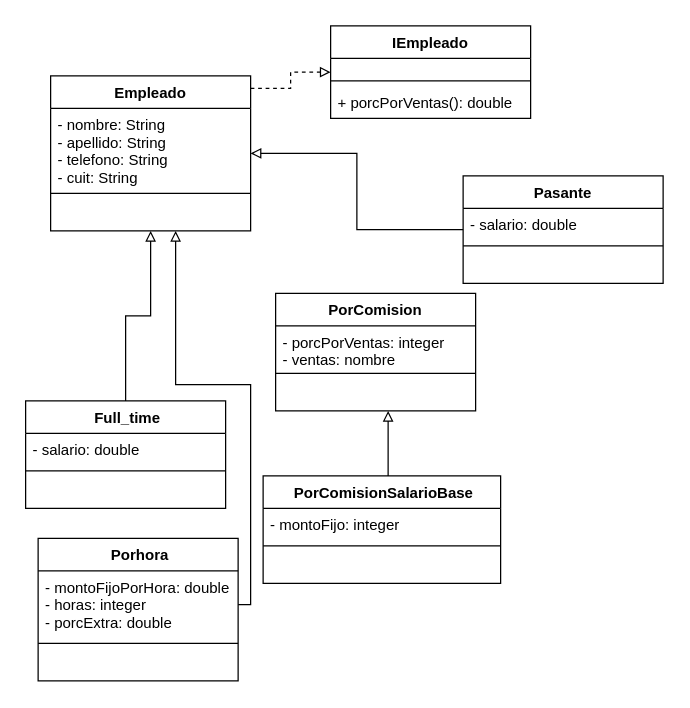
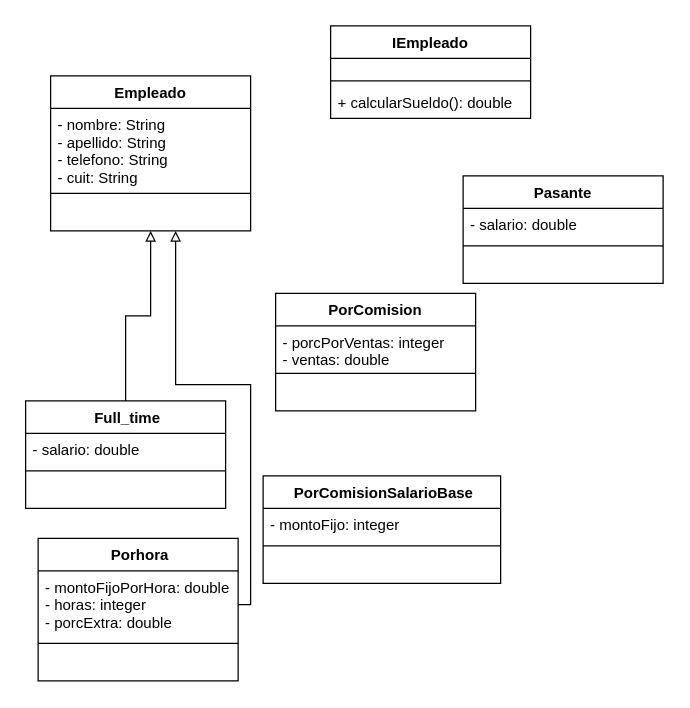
edge "Empleado" -> "IEmpleado": removed
node "+ porcPorVentas(): double": label "+ porcPorVentas(): double" -> "+ calcularSueldo(): double"
edge "Pasante" -> "Empleado": removed
node "- porcPorVentas: integer - ventas: nombre": label "- porcPorVentas: integer - ventas: nombre" -> "- porcPorVentas: integer - ventas: double"
edge "PorComisionSalarioBase" -> "PorComision": removed
